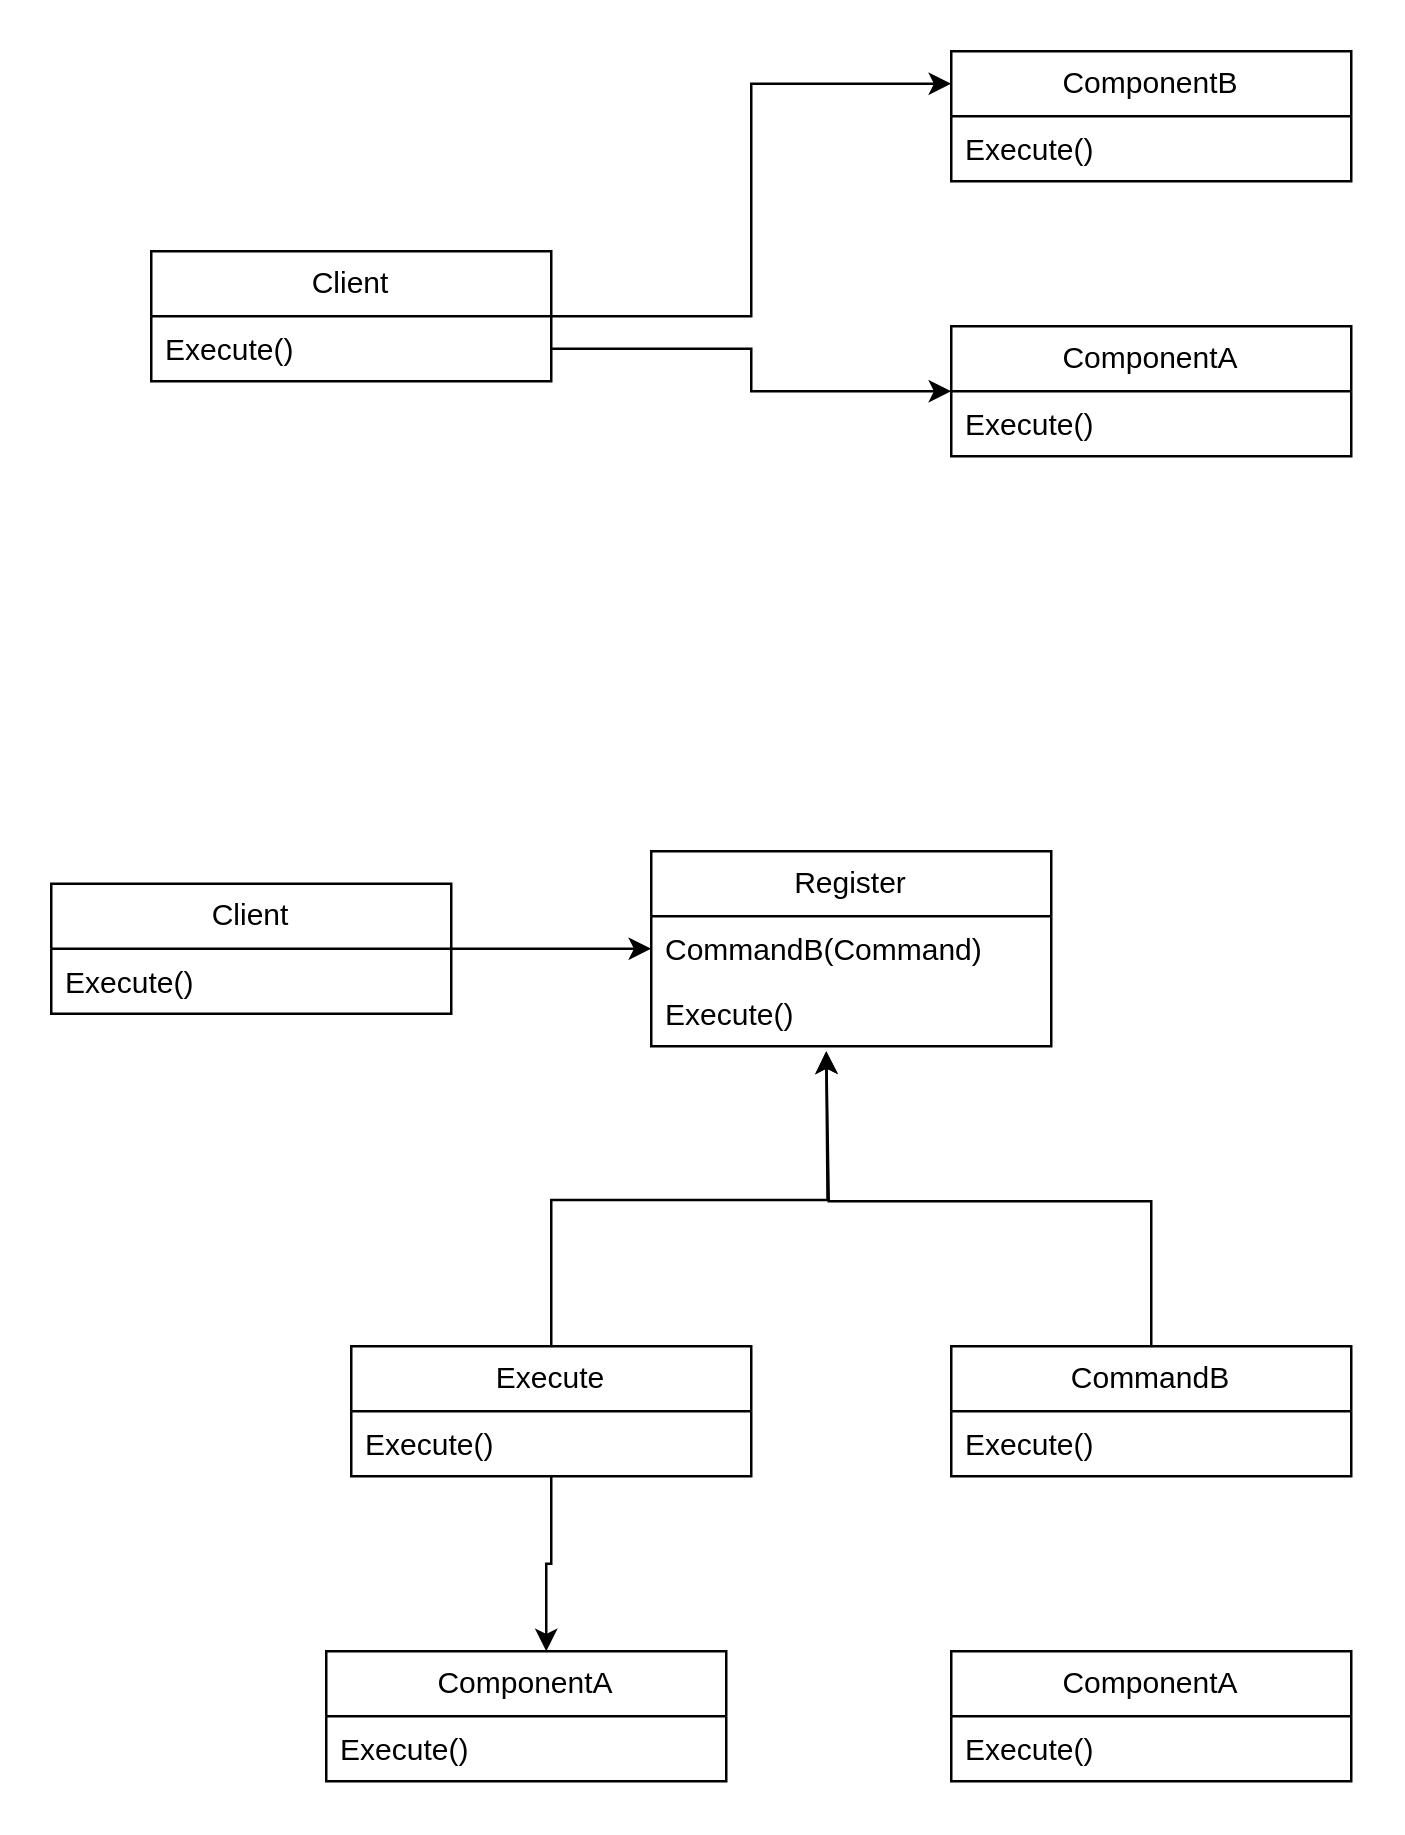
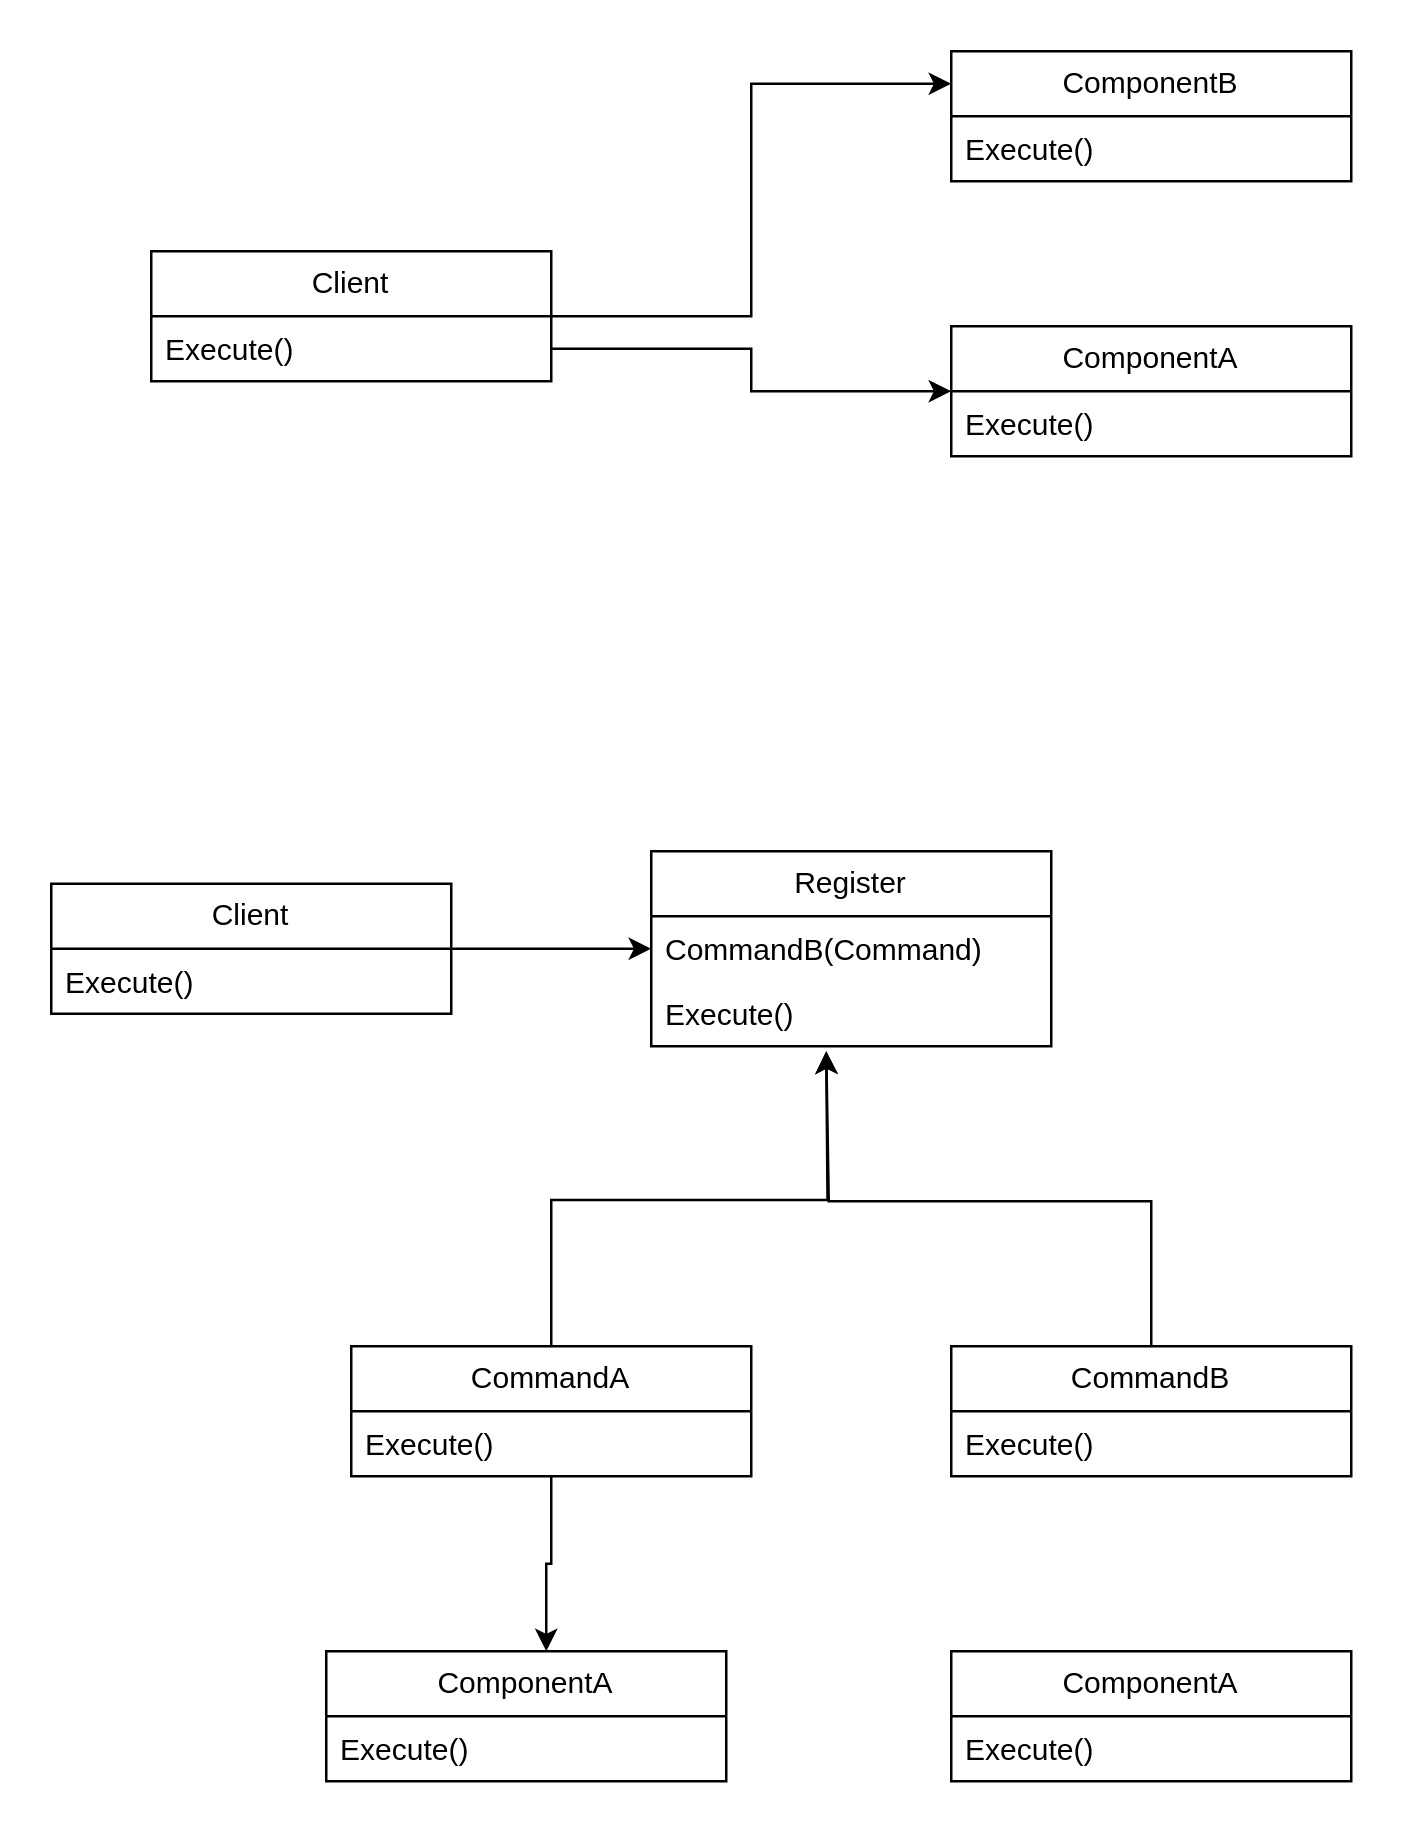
node "Execute": label "Execute" -> "CommandA"
